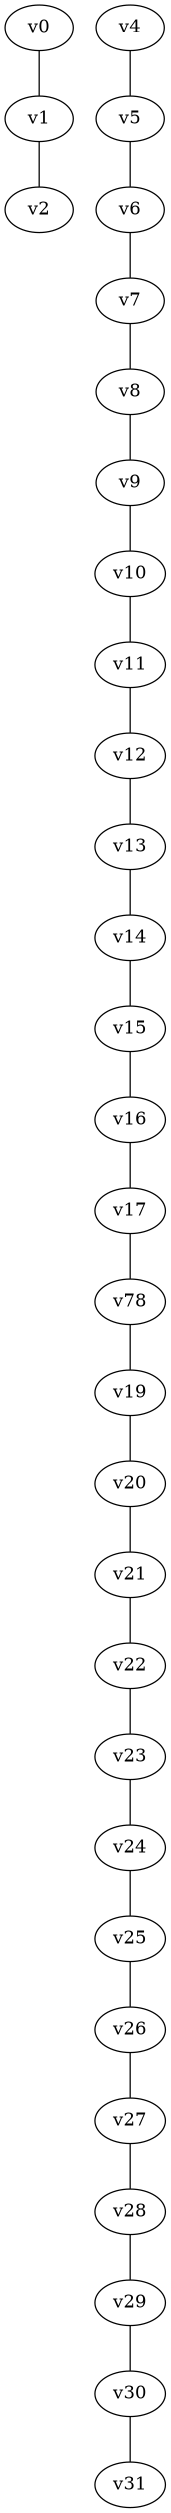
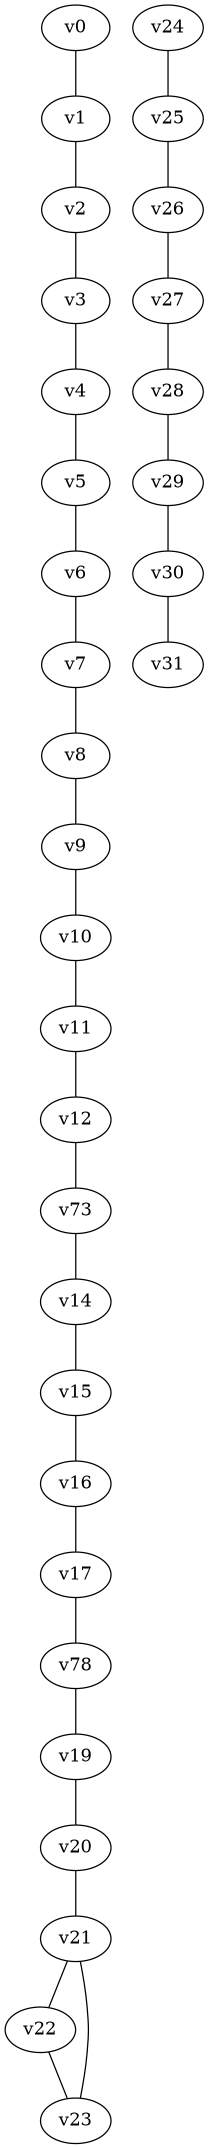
node "v3": added
node "v13": label "v13" -> "v73"
edge "v23" -- "v24": now "v23" -- "v21"
